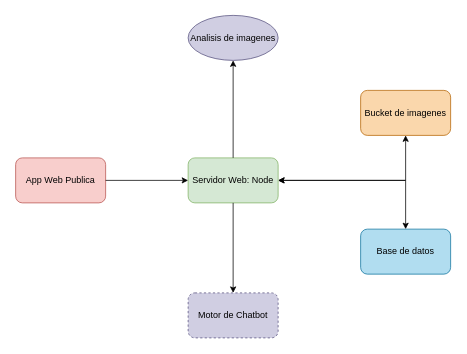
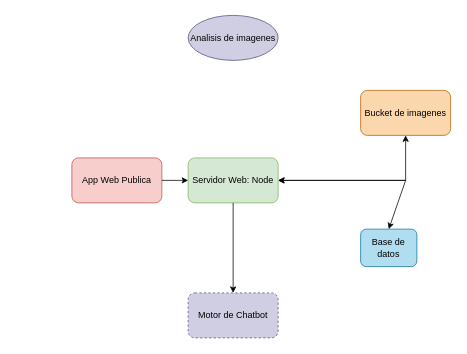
edge "Servidor Web: Node" -> "Analisis de imagenes": removed
node "App Web Publica": moved (60, 180) -> (117, 180)
node "Base de datos": size 90x45 -> 56x38
